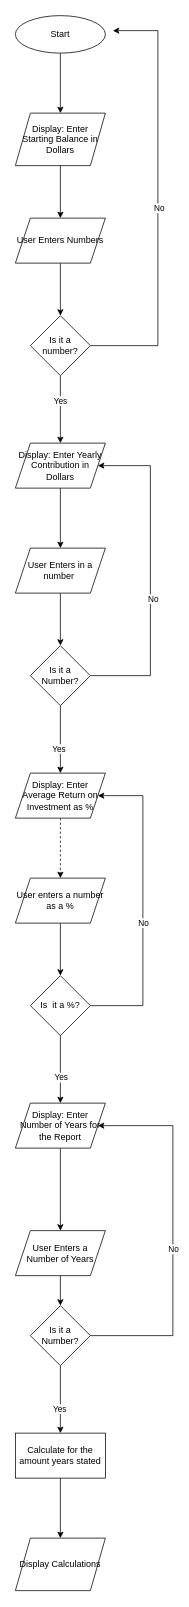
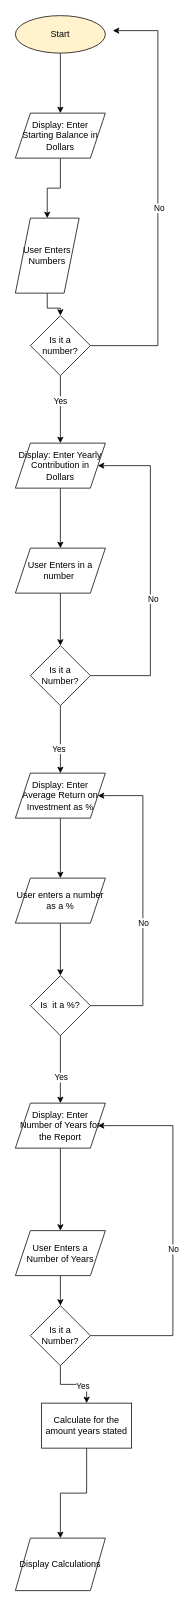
node "Start": fillcolor #ffffff -> #fff2cc
node "Display: Enter Starting Balance in Dollars": size 90x53 -> 90x45
node "User Enters Numbers": size 90x45 -> 64x75
edge "Display: Enter Average Return on Investment as %" -> "User enters a number as a %": style dashed -> solid
node "Calculate for the amount years stated": moved (60, 1455) -> (87, 1425)
